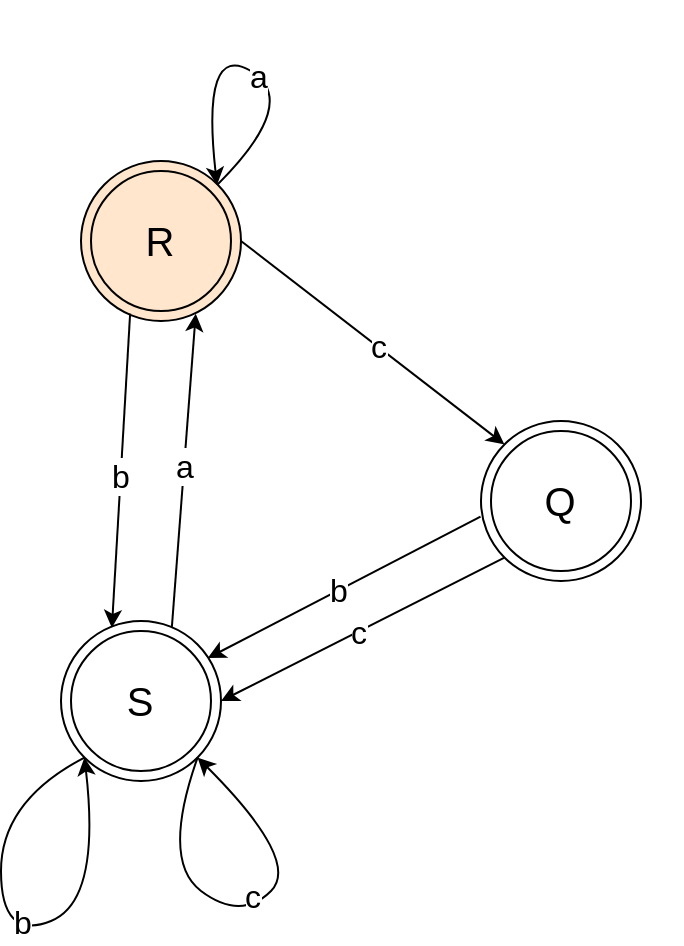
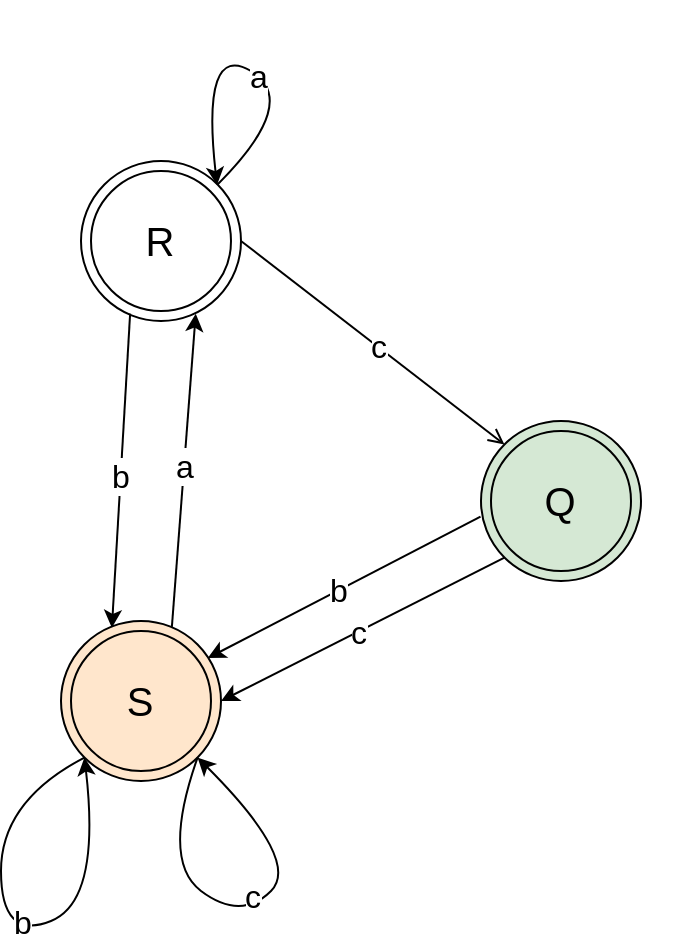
node "R": fillcolor #ffe6cc -> #ffffff
edge "R" -> "Q": arrowhead classic -> open
node "Q": fillcolor #ffffff -> #d5e8d4
node "S": fillcolor #ffffff -> #ffe6cc
